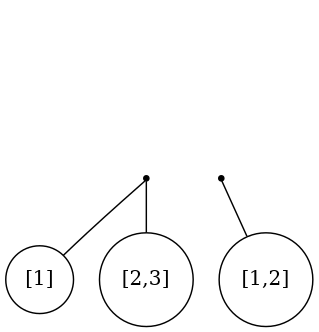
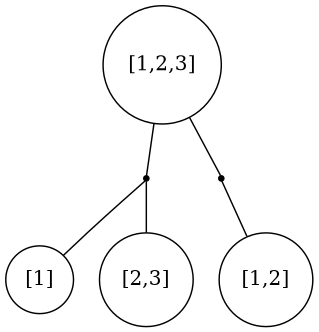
node "[1,2,3]": added
